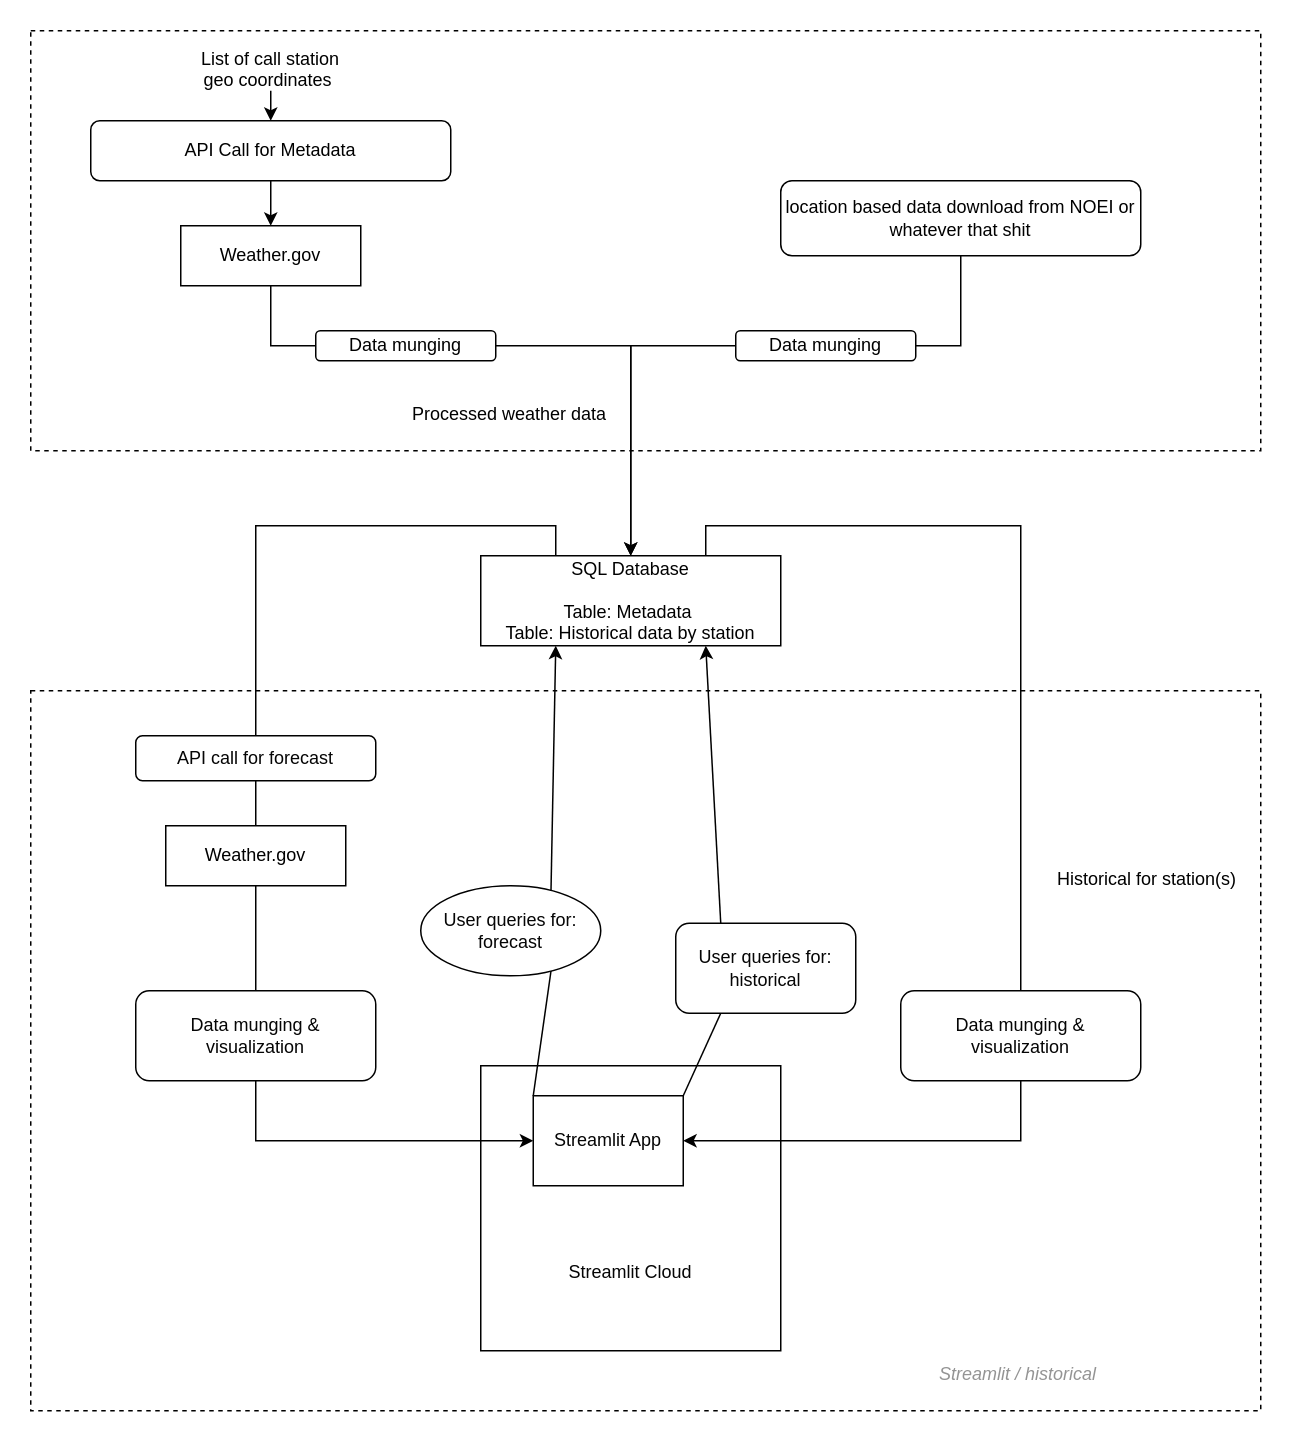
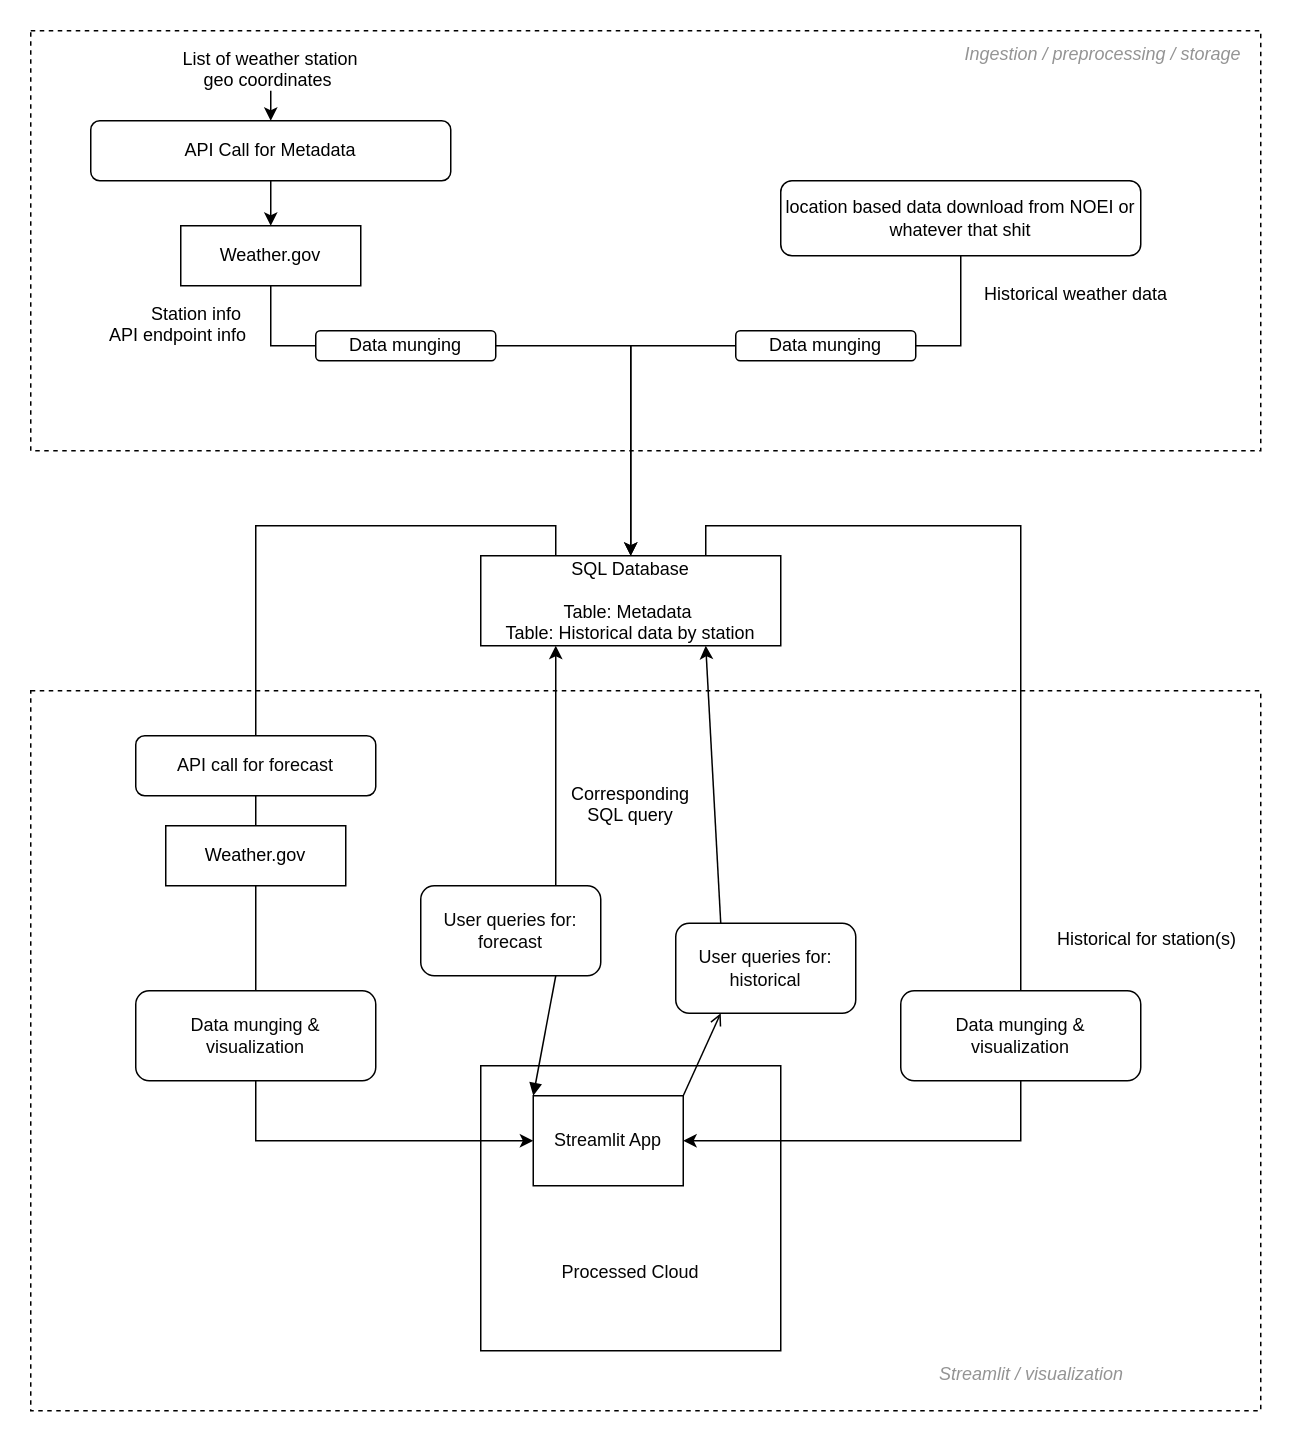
node "Ingestion / preprocessing / storage": added
node "List of call station geo coordinates": label "List of call station geo coordinates" -> "List of weather station geo coordinates"
node "Historical weather data": added
node "Station info API endpoint info": added
node "Processed weather data": removed
node "API call for forecast": size 240x45 -> 240x60
node "Corresponding SQL query": added
node "Historical for station(s)": moved (1141, 878) -> (1141, 938)
node "User queries for: forecast": shape ellipse -> rounded rectangle
edge "User queries for: historical" -- "Streamlit App": arrowhead none -> open
edge "User queries for: forecast" -- "Streamlit App": arrowhead none -> block
node "Streamlit Cloud": label "Streamlit Cloud" -> "Processed Cloud"
node "Streamlit / historical": label "Streamlit / historical" -> "Streamlit / visualization"
